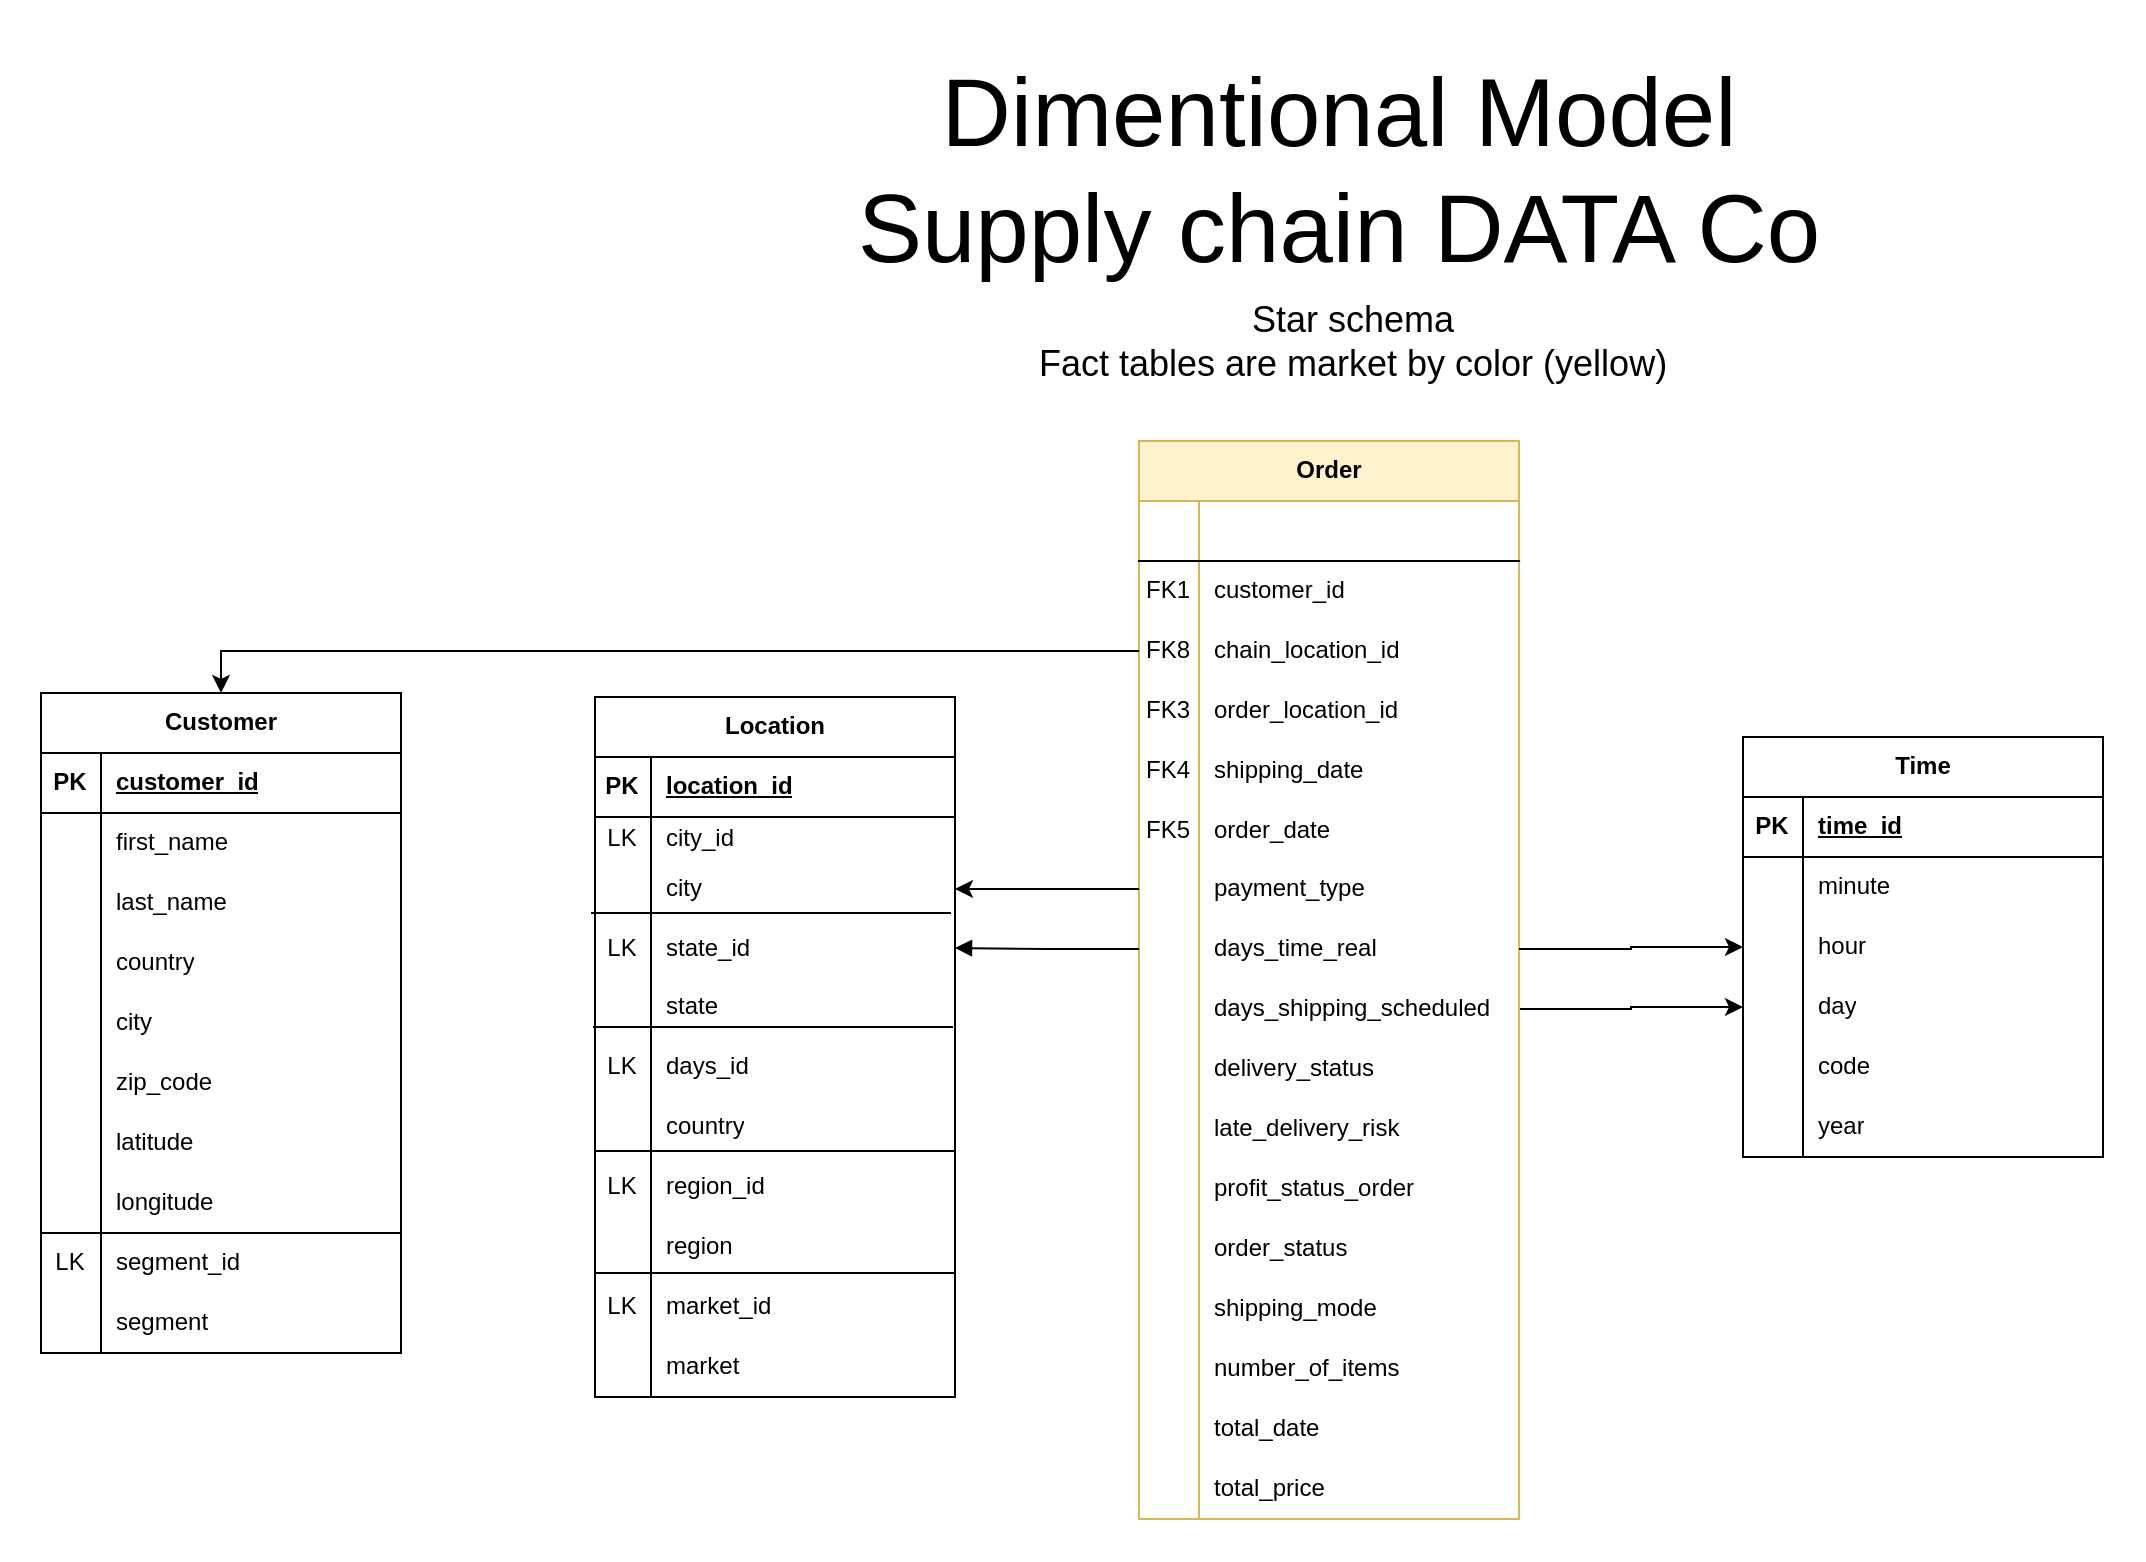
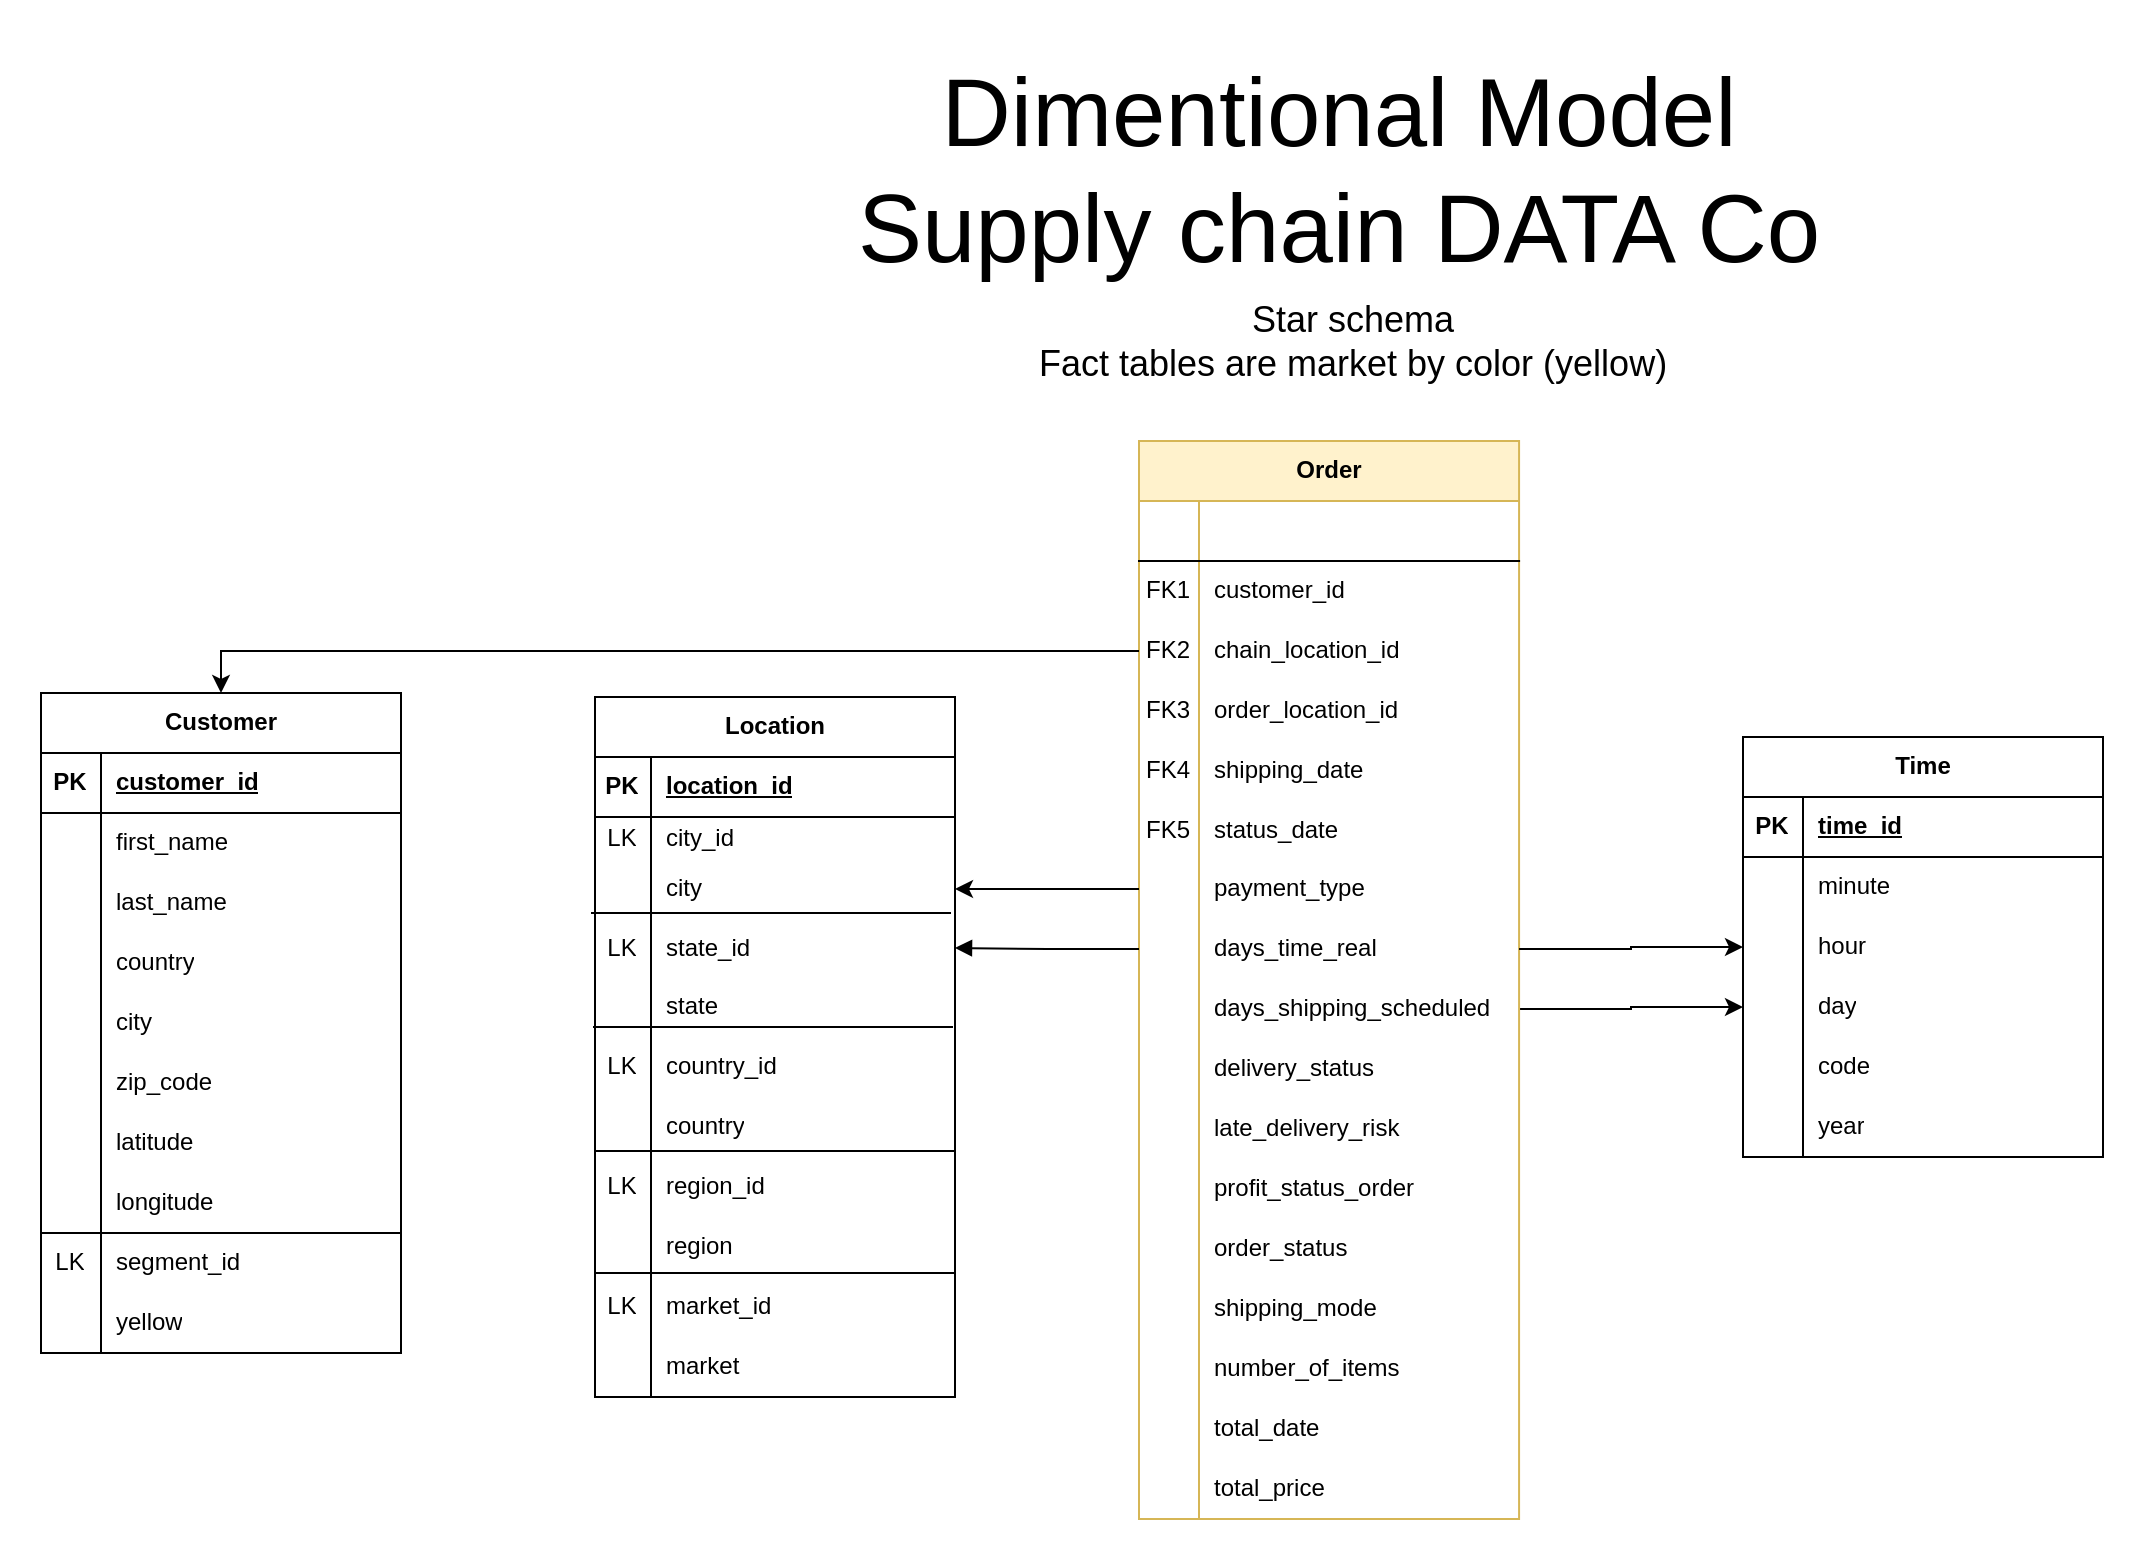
node "FK8": label "FK8" -> "FK2"
node "order_date": label "order_date" -> "status_date"
node "days_id": label "days_id" -> "country_id"
node "segment": label "segment" -> "yellow"
